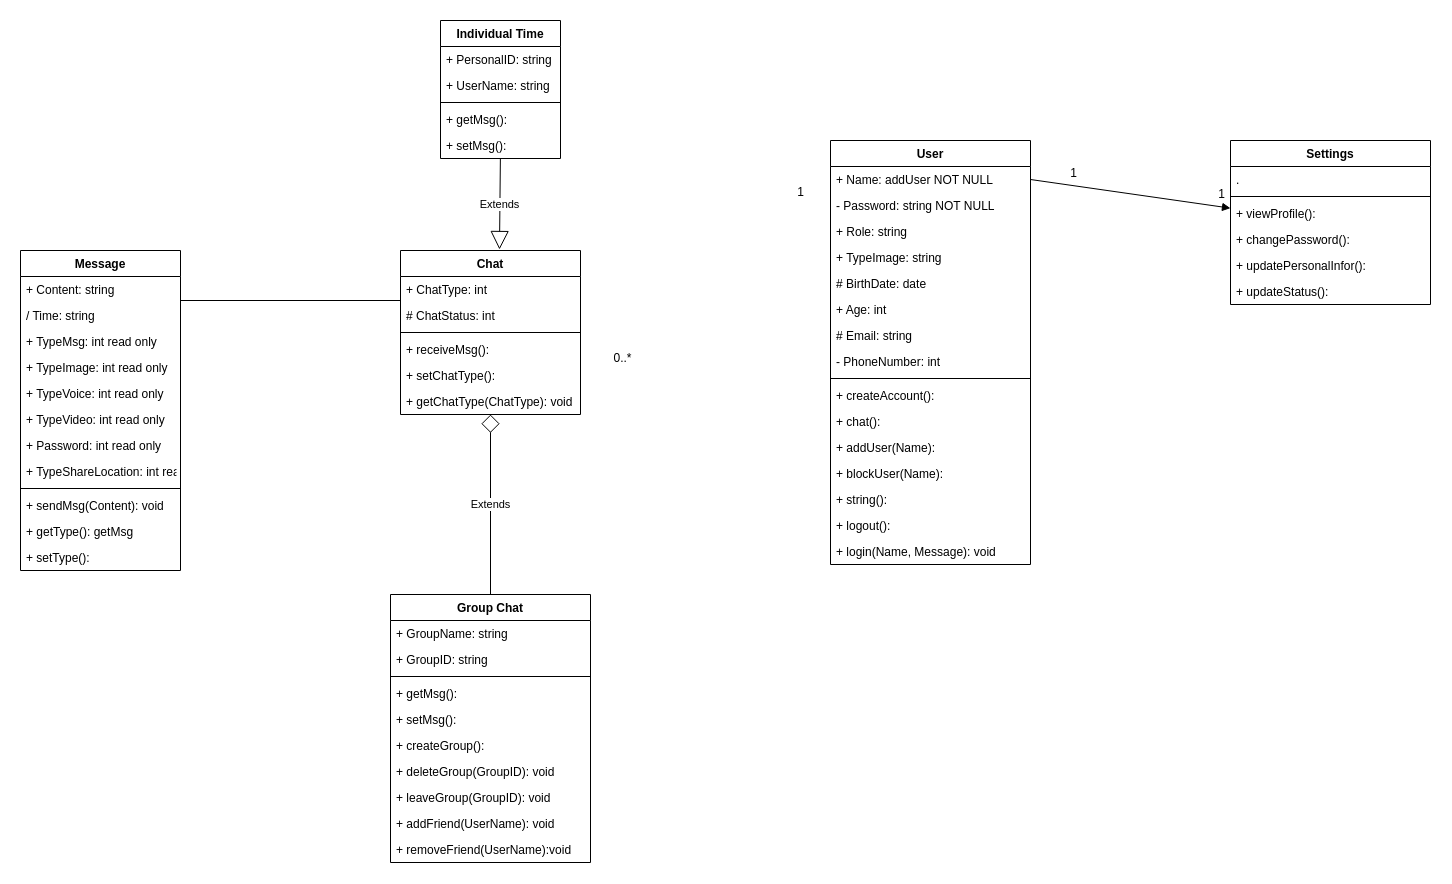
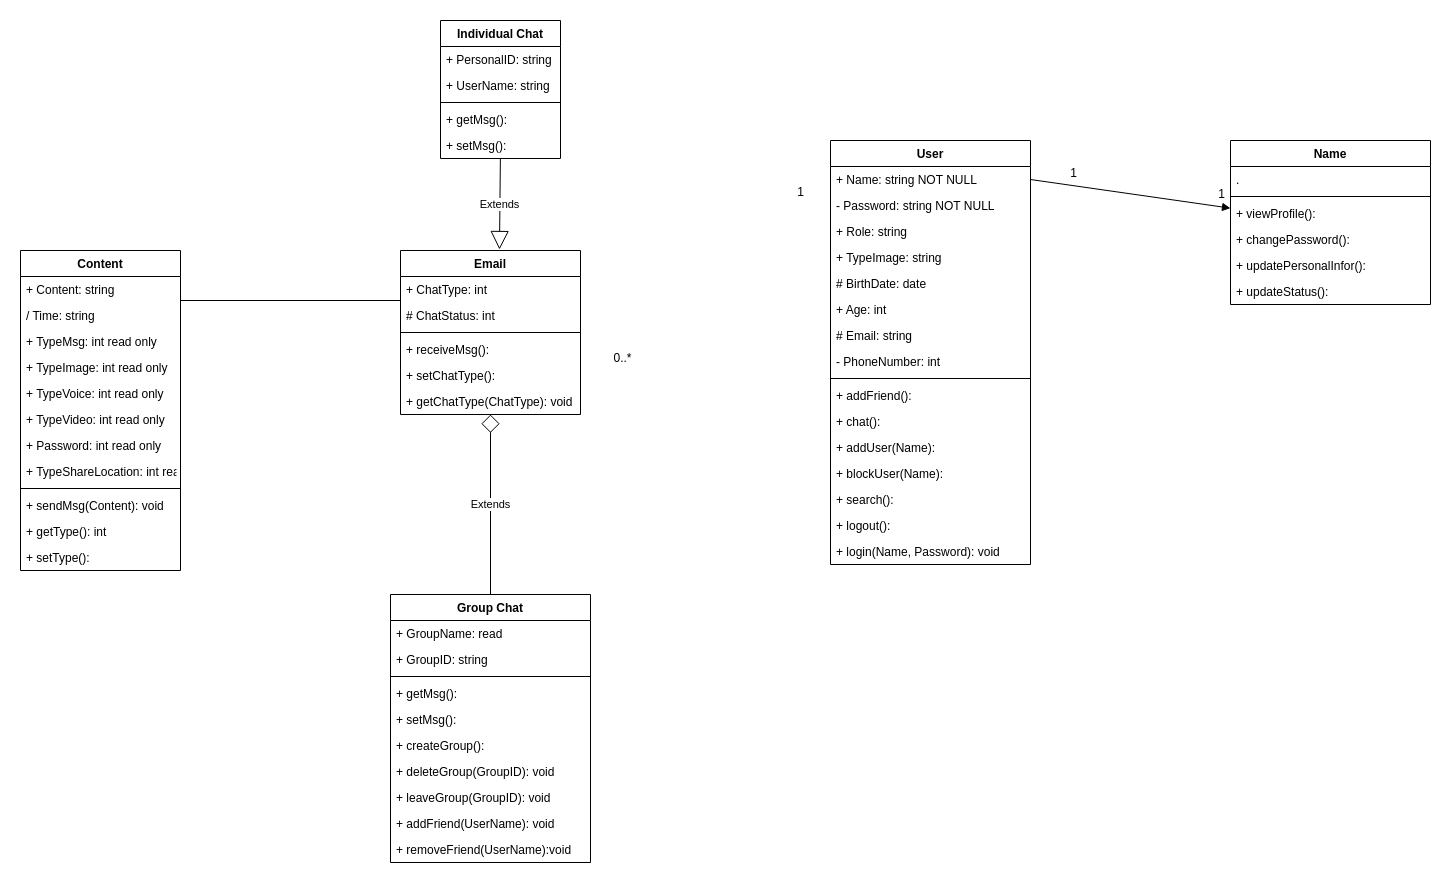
node "Individual Time": label "Individual Time" -> "Individual Chat"
node "Settings": label "Settings" -> "Name"
node "+ Name: addUser NOT NULL": label "+ Name: addUser NOT NULL" -> "+ Name: string NOT NULL"
node "Message": label "Message" -> "Content"
node "Chat": label "Chat" -> "Email"
node "+ createAccount():": label "+ createAccount():" -> "+ addFriend():"
node "+ string():": label "+ string():" -> "+ search():"
node "+ getType(): getMsg": label "+ getType(): getMsg" -> "+ getType(): int"
node "+ login(Name, Message): void": label "+ login(Name, Message): void" -> "+ login(Name, Password): void"
node "+ GroupName: string": label "+ GroupName: string" -> "+ GroupName: read"
